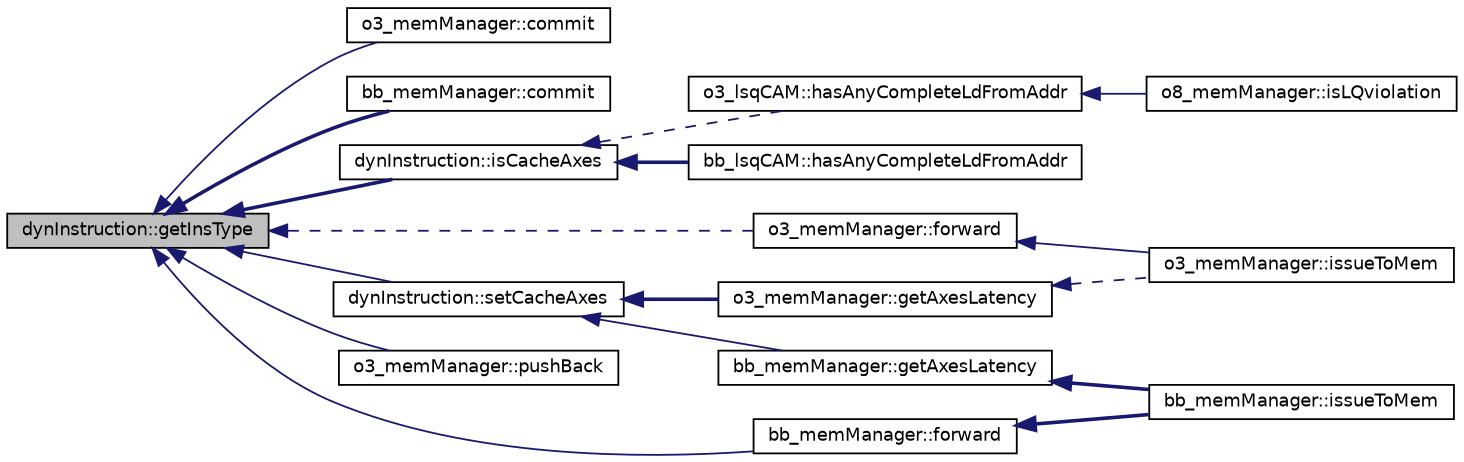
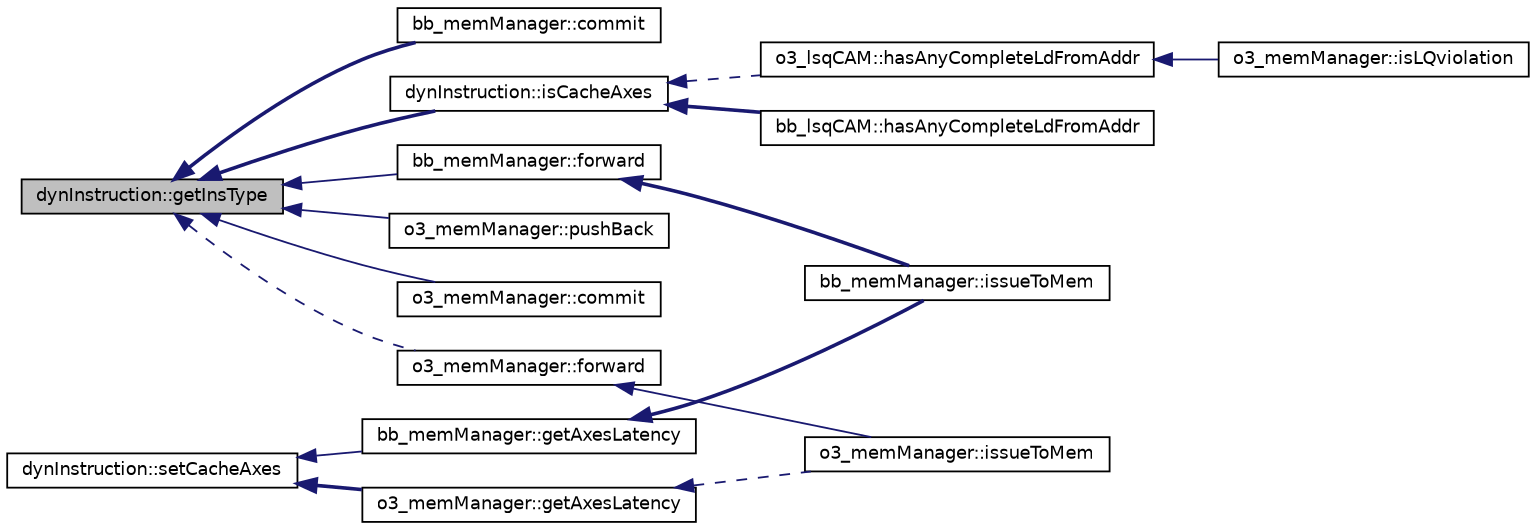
node "o8_memManager::isLQviolation": label "o8_memManager::isLQviolation" -> "o3_memManager::isLQviolation"
edge "dynInstruction::setCacheAxes" -> "dynInstruction::getInsType": removed
